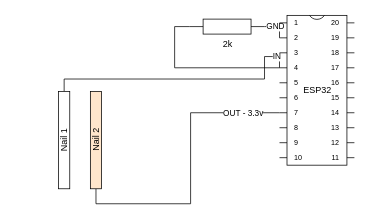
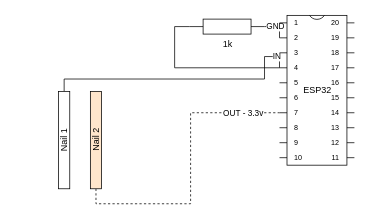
node "2k": label "2k" -> "1k"
edge "ESP32" -- "Nail 2": style solid -> dashed
